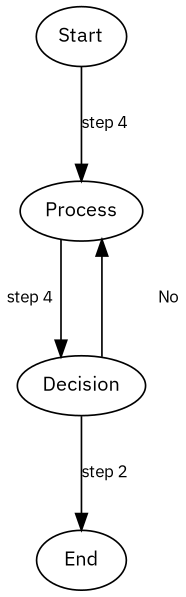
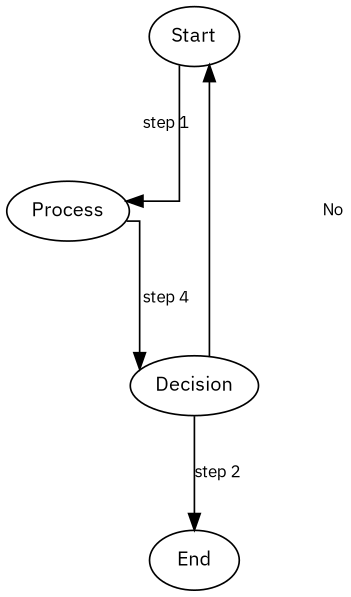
edge "Start" -> "Process": label "step 4" -> "step 1"
edge "Decision" -> "Process": now "Decision" -> "Start"
